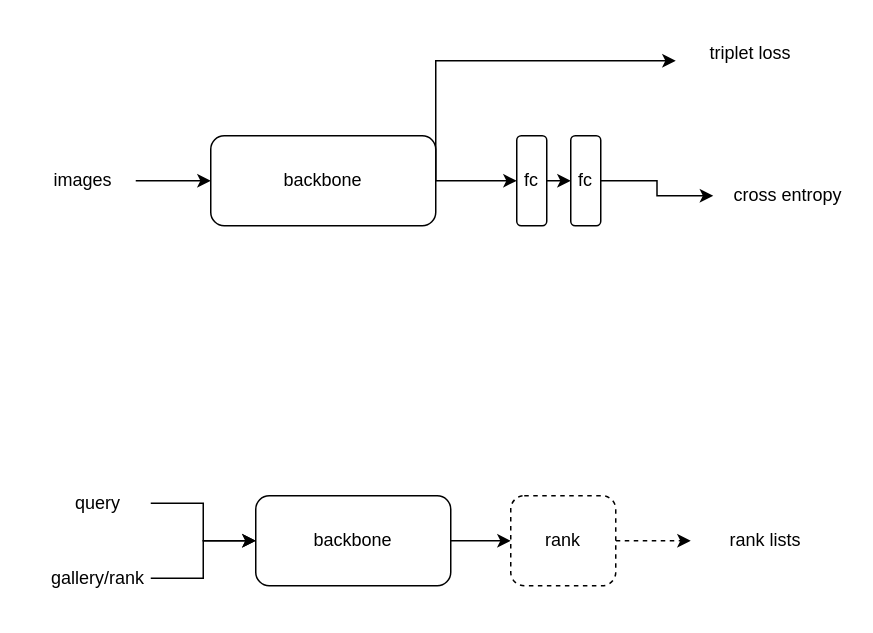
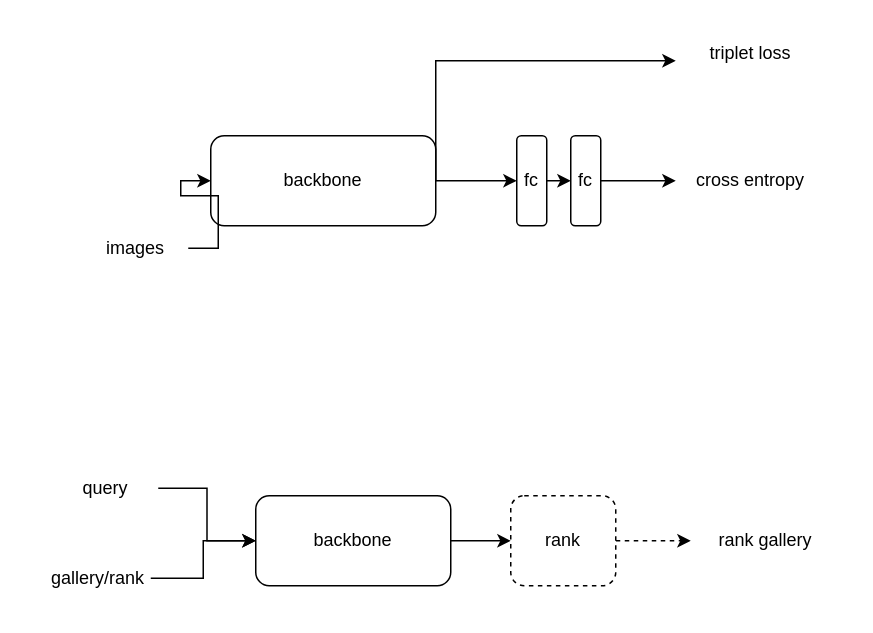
node "images": moved (83, 181) -> (136, 248)
node "cross entropy": moved (788, 196) -> (751, 181)
node "query": moved (98, 503) -> (106, 488)
node "rank lists": label "rank lists" -> "rank gallery"
